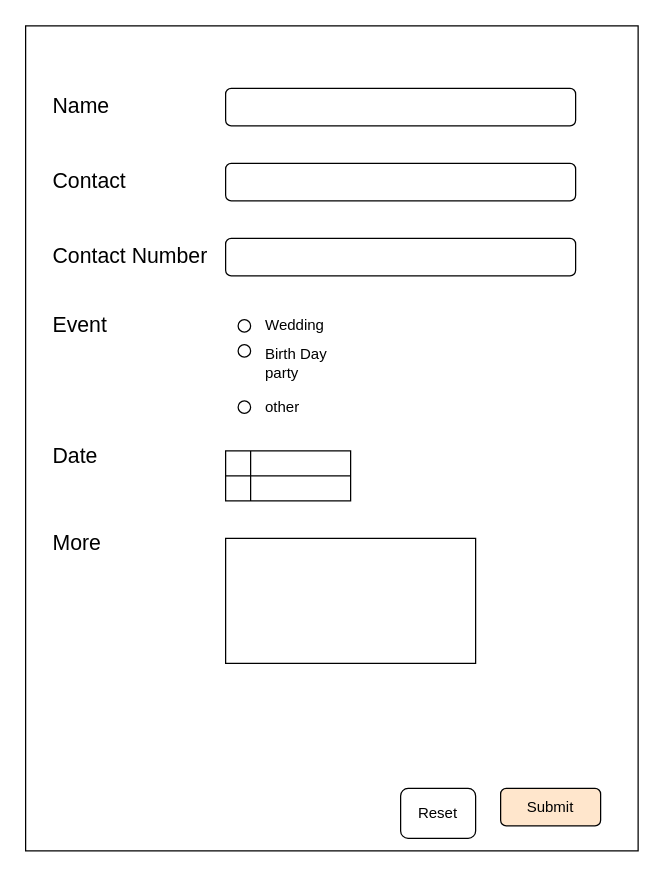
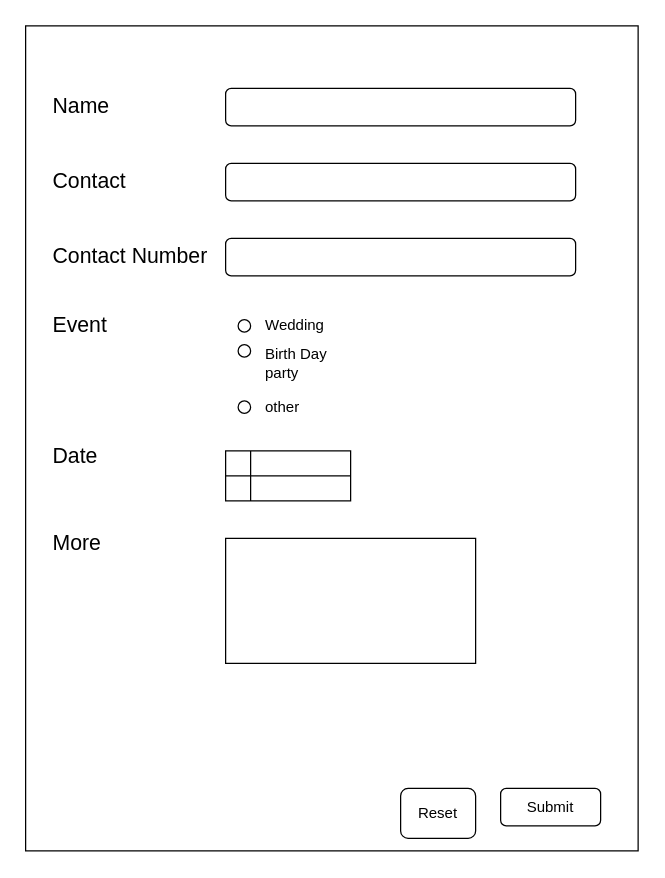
node "Submit": fillcolor #ffe6cc -> #ffffff
